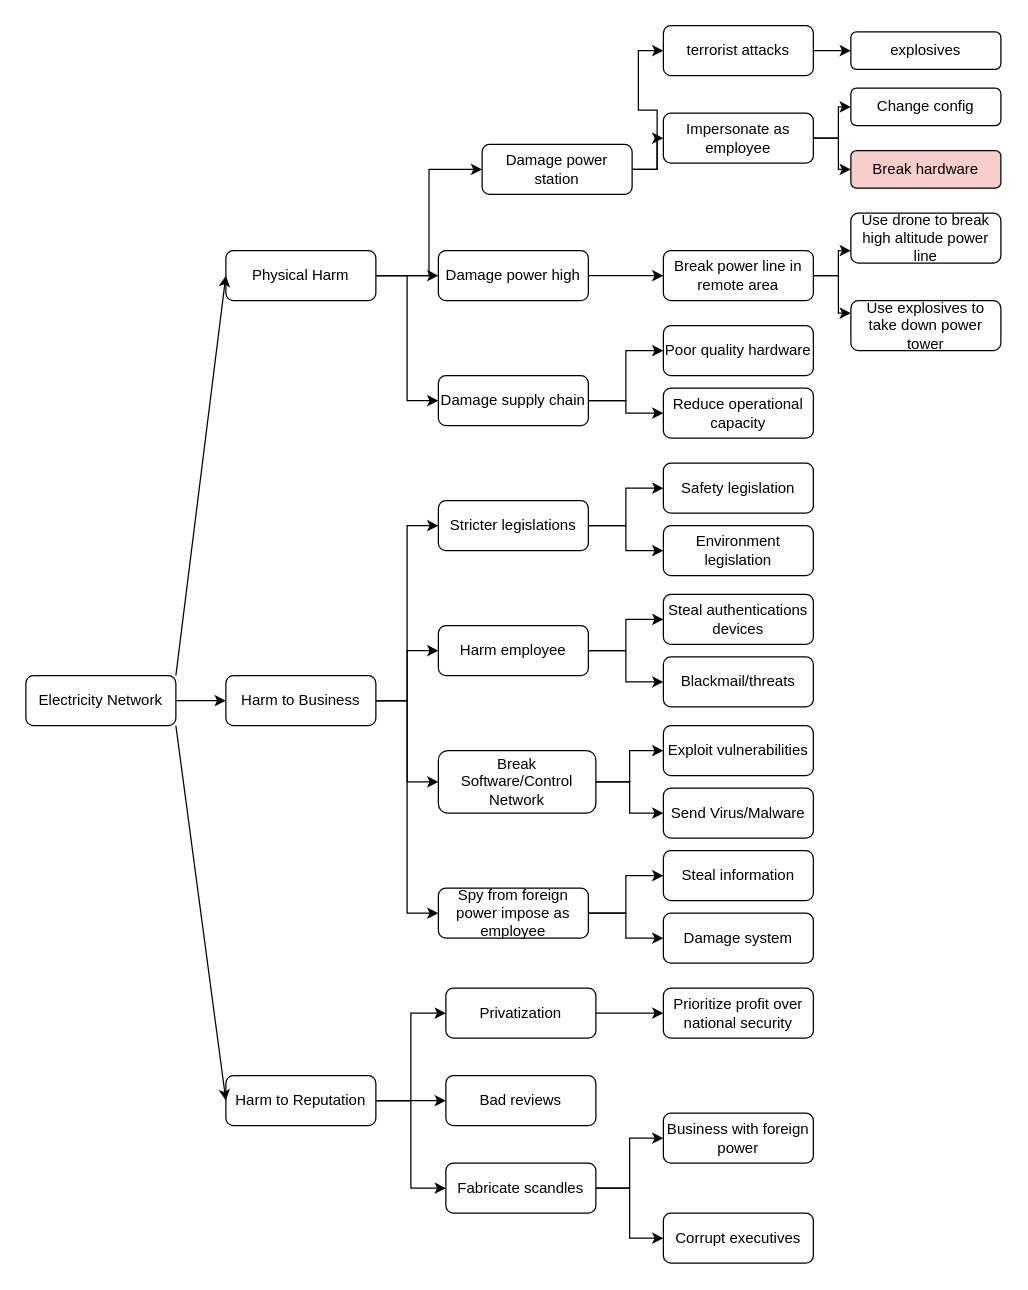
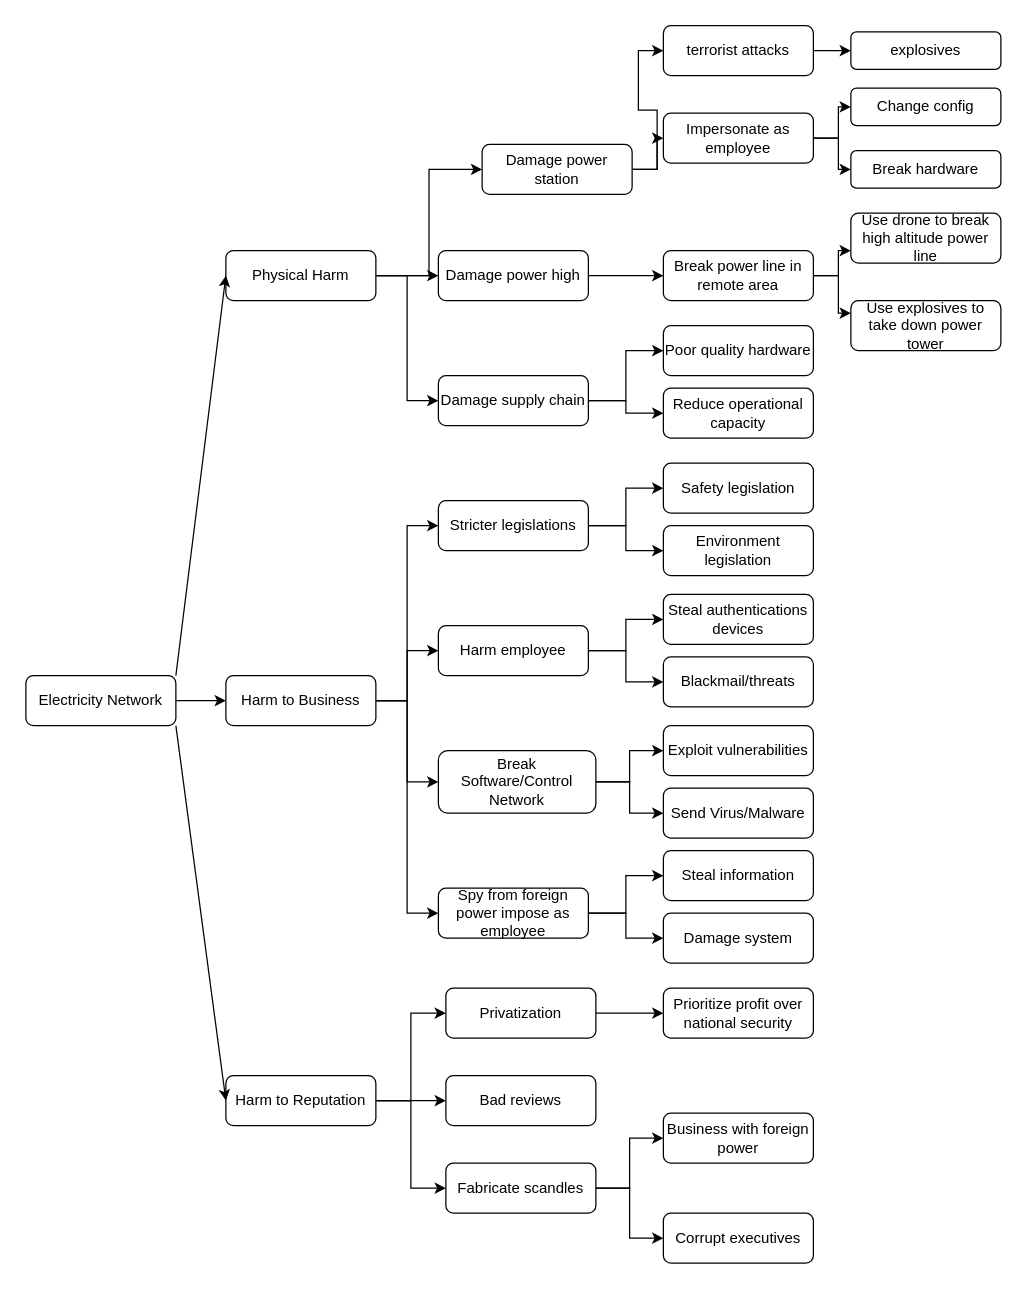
node "Break hardware": fillcolor #f8cecc -> #ffffff
